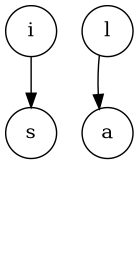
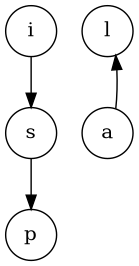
edge "l" -> "a": reversed
node "p": added
